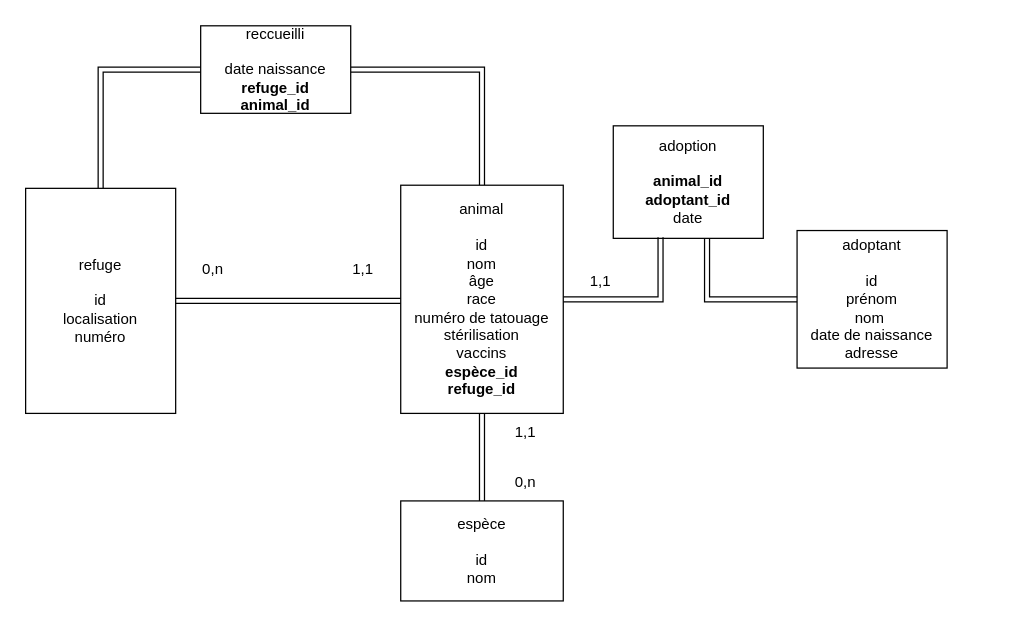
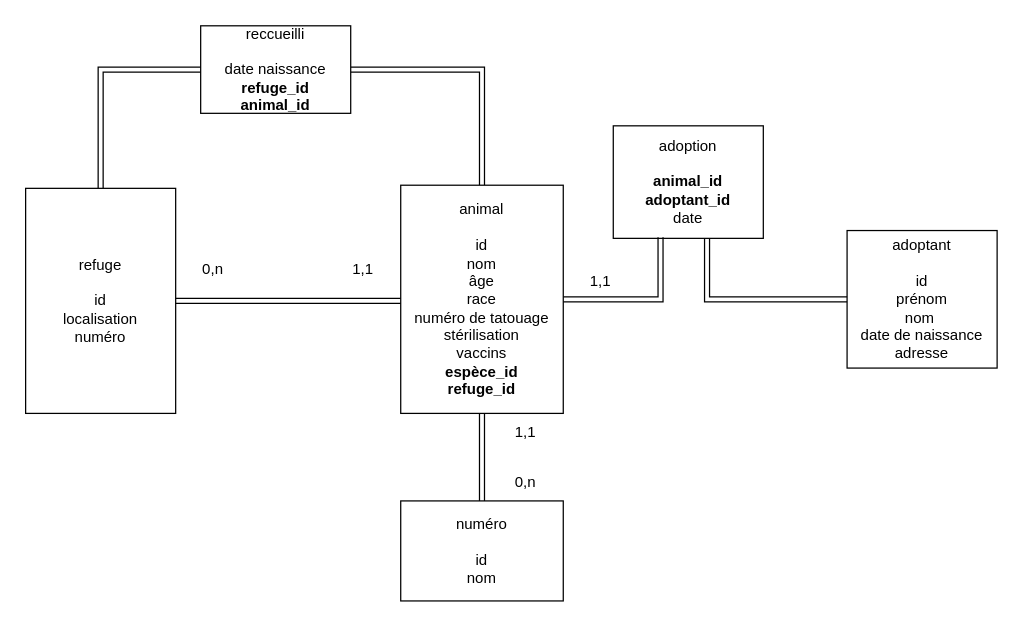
node "adoptant id prénom nom date de naissance adresse": moved (872, 299) -> (922, 299)
node "espèce id nom": label "espèce id nom" -> "numéro id nom"
